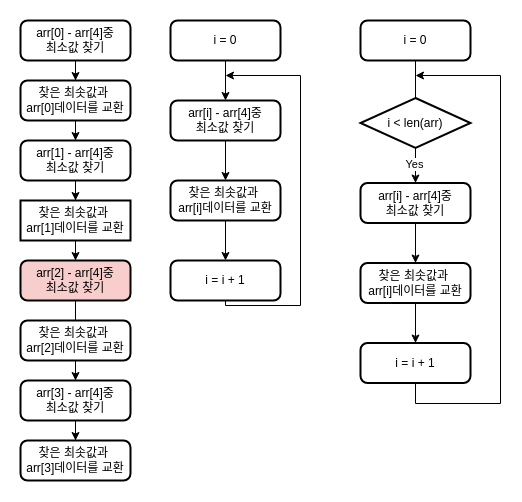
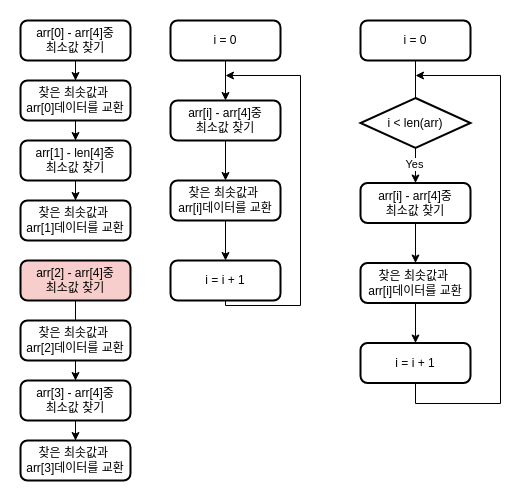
node "arr[1] - arr[4]중 최소값 찾기": label "arr[1] - arr[4]중 최소값 찾기" -> "arr[1] - len[4]중 최소값 찾기"
node "찾은 최솟값과 arr[1]데이터를 교환": shape rectangle -> rounded rectangle
edge "찾은 최솟값과 arr[1]데이터를 교환" -> "arr[2] - arr[4]중 최소값 찾기": removed
